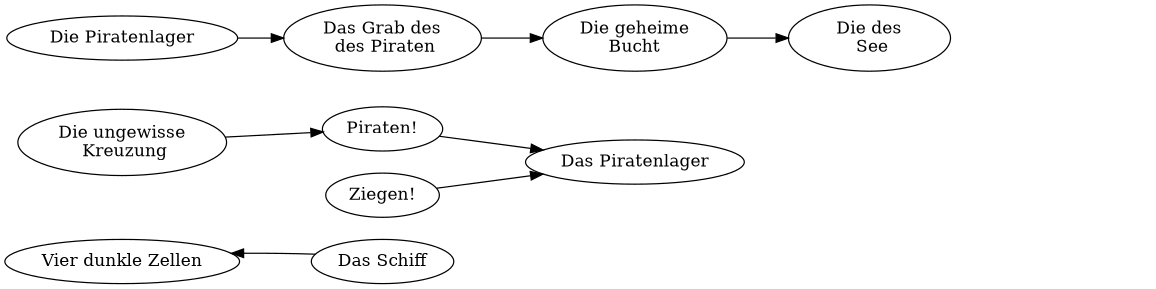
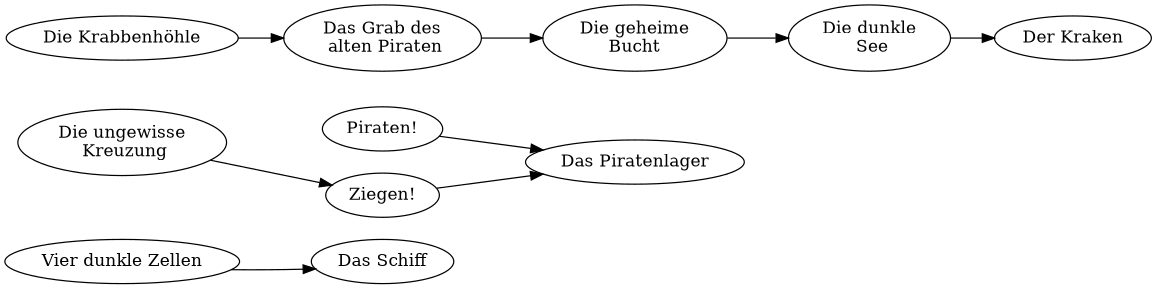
node "Die Piratenlager": label "Die Piratenlager" -> "Die Krabbenhöhle"
node "Das Grab des des Piraten": label "Das Grab des des Piraten" -> "Das Grab des alten Piraten"
node "Die des See": label "Die des See" -> "Die dunkle See"
node "Der Kraken": added
edge "Die ungewisse Kreuzung" -> "Piraten!": now "Die ungewisse Kreuzung" -> "Ziegen!"
edge "Das Schiff" -> "Vier dunkle Zellen": reversed
